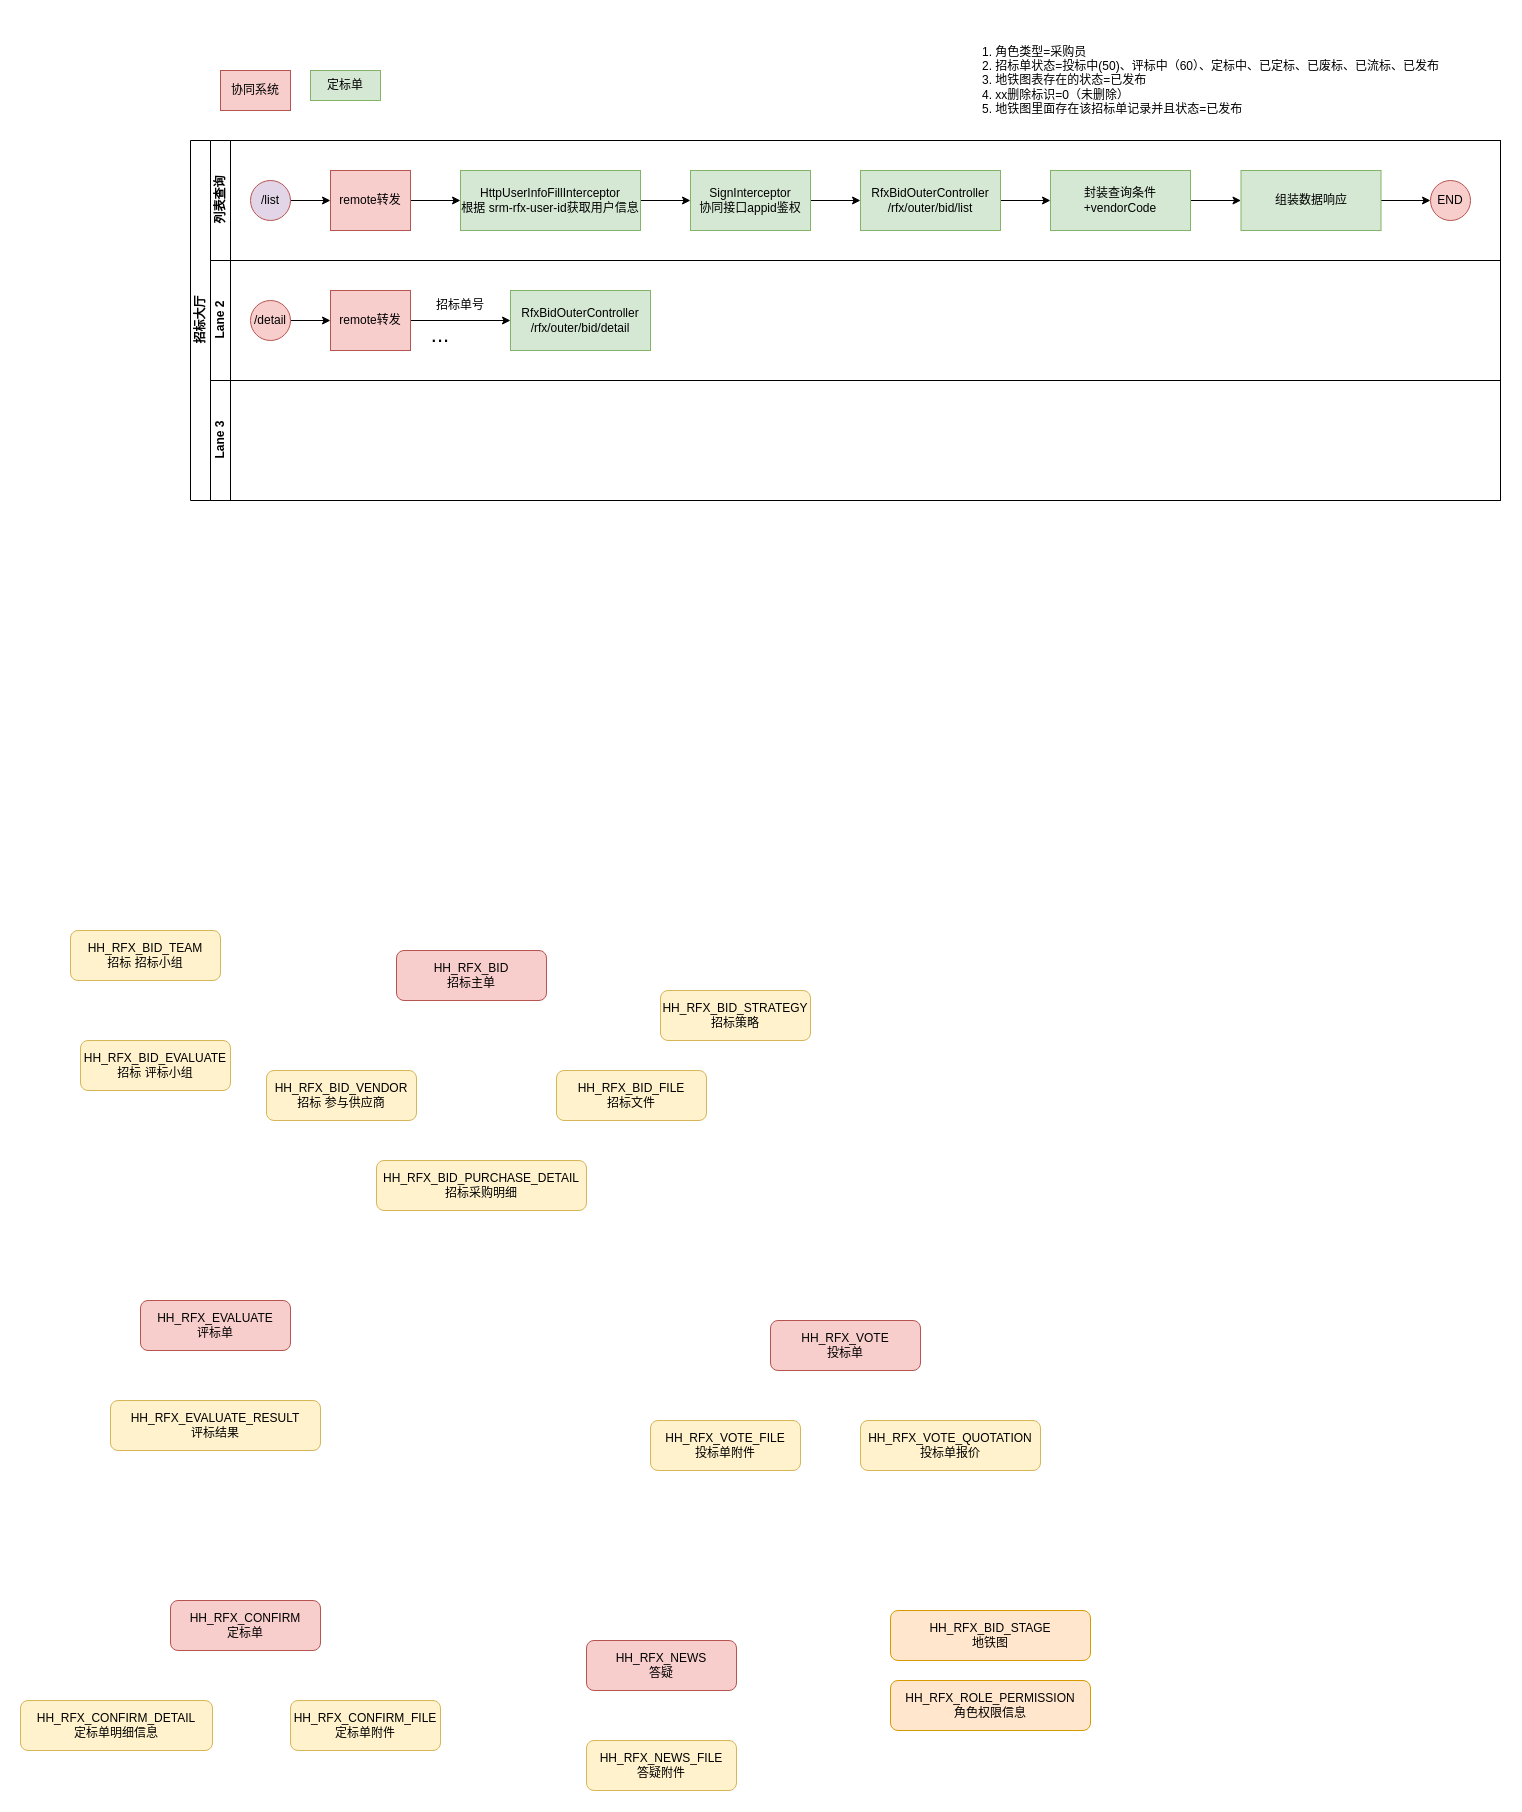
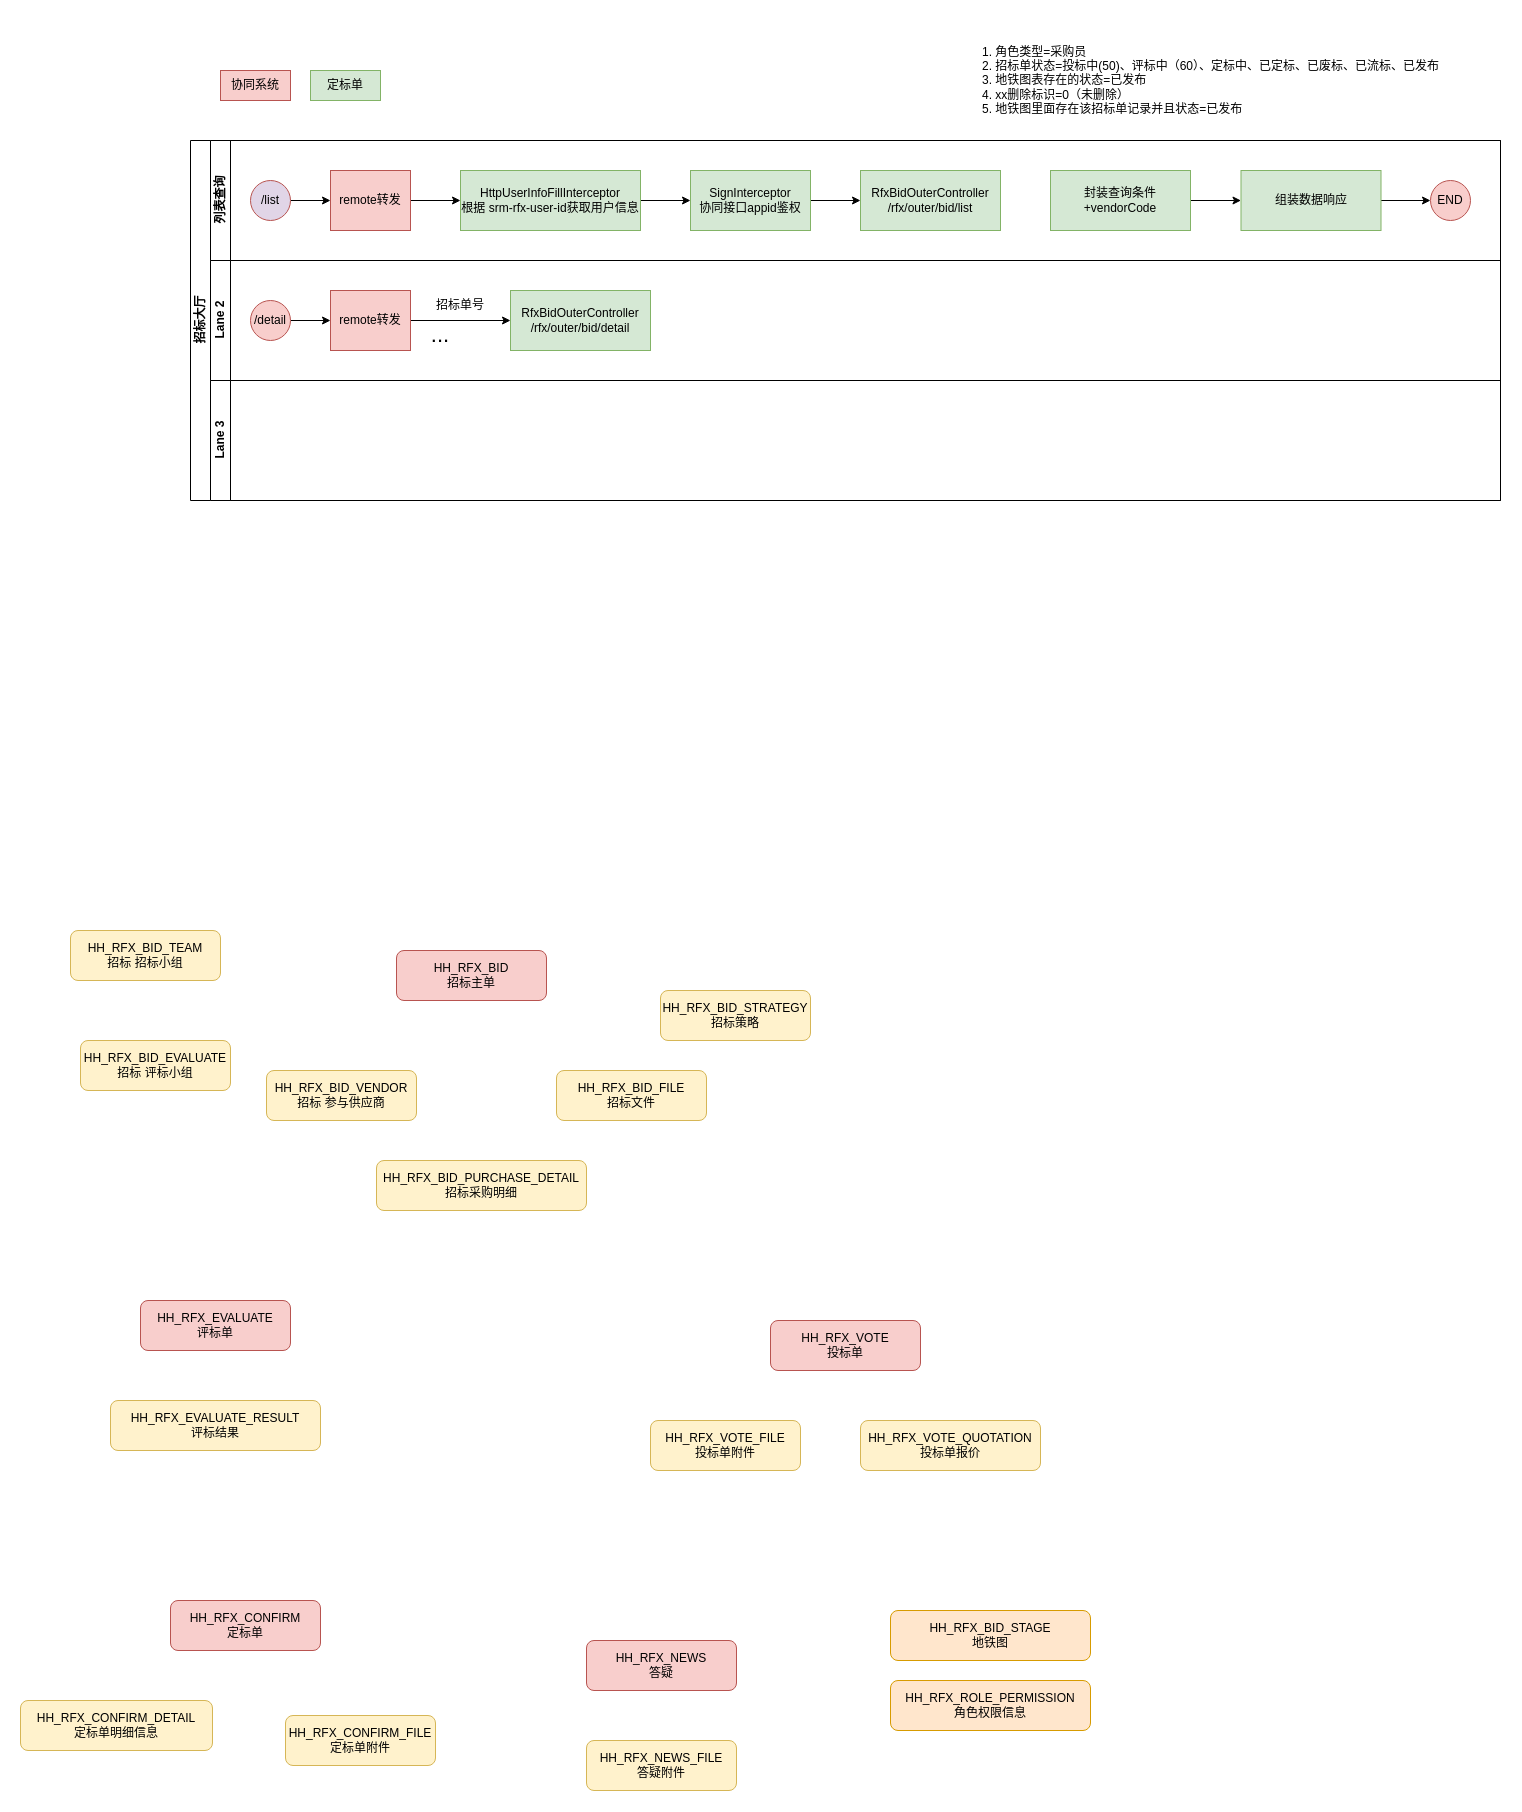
node "协同系统": size 70x40 -> 70x30
edge "RfxBidOuterController /rfx/outer/bid/list" -> "封装查询条件+vendorCode": removed
node "HH_RFX_CONFIRM_FILE 定标单附件": moved (366, 1726) -> (361, 1741)
